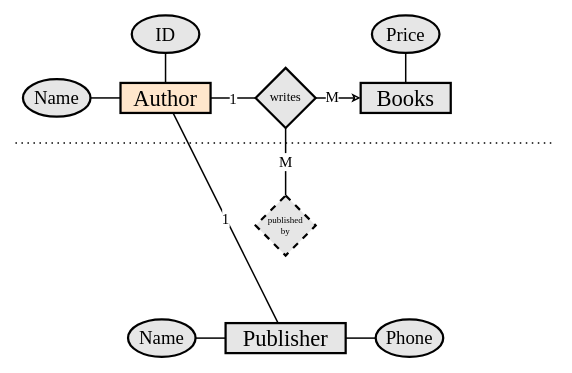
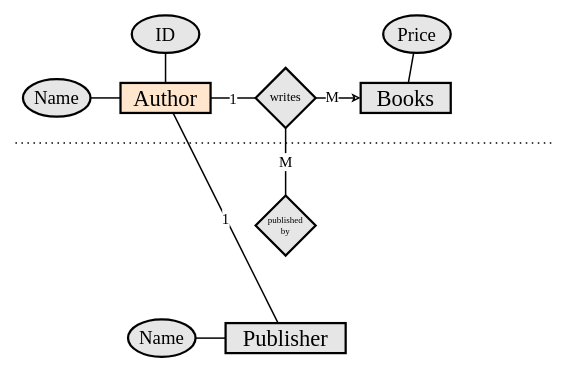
node "Price": moved (405, 34) -> (417, 34)
node "publishedby": style dashed -> solid
edge "Publisher" -- "Phone": removed
node "Phone": removed
